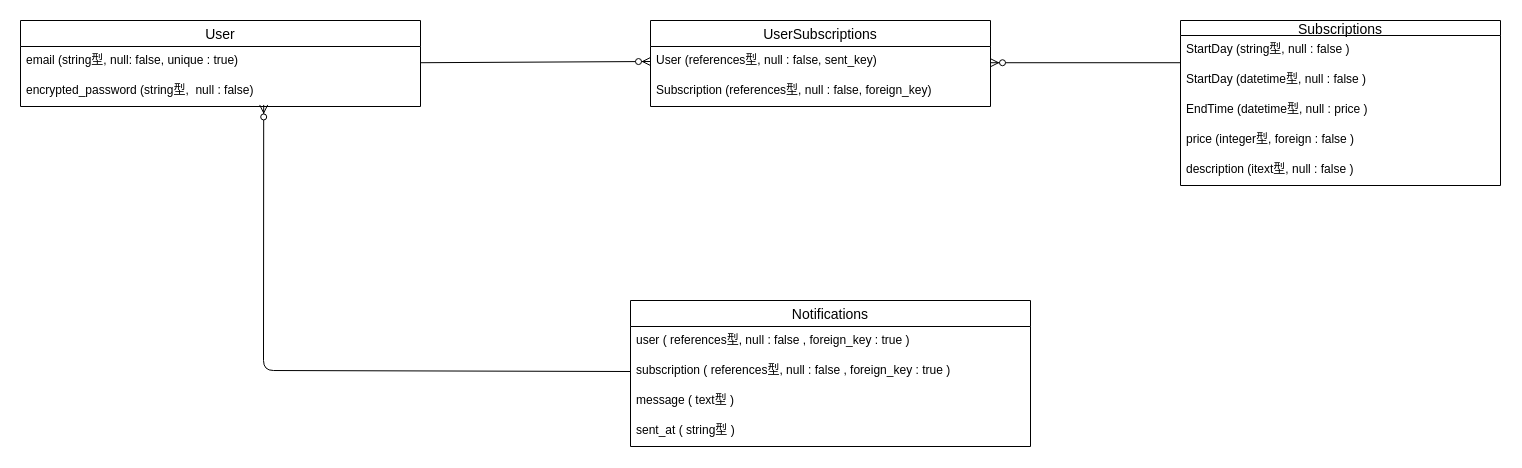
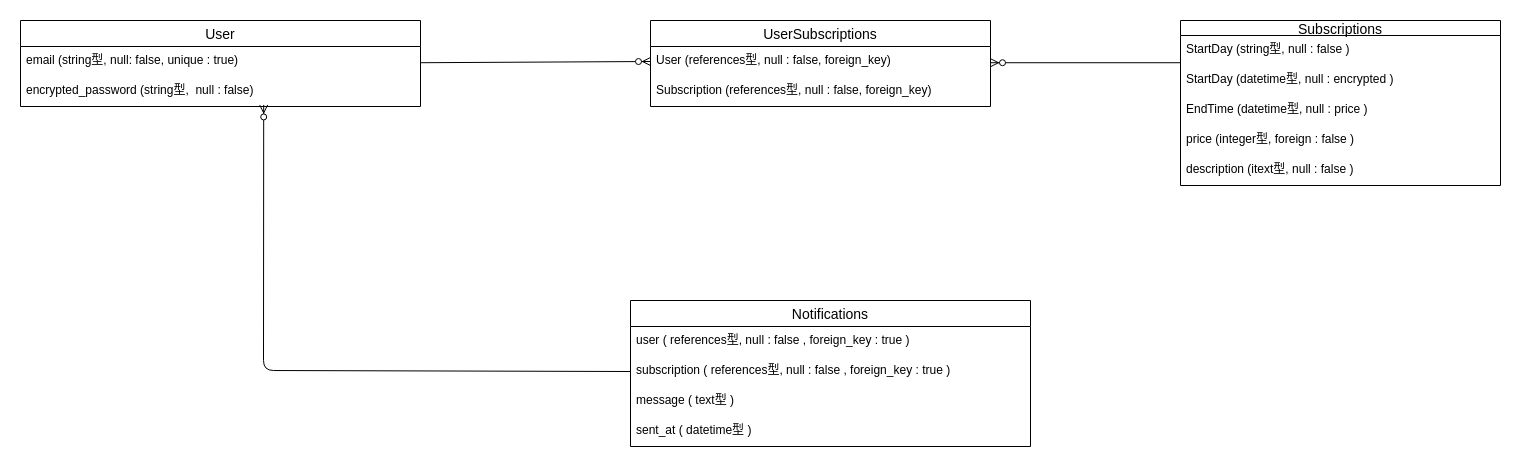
node "User (references型, null : false, sent_key)": label "User (references型, null : false, sent_key)" -> "User (references型, null : false, foreign_key)"
node "StartDay (datetime型, null : false )": label "StartDay (datetime型, null : false )" -> "StartDay (datetime型, null : encrypted )"
node "sent_at ( string型 )": label "sent_at ( string型 )" -> "sent_at ( datetime型 )"
